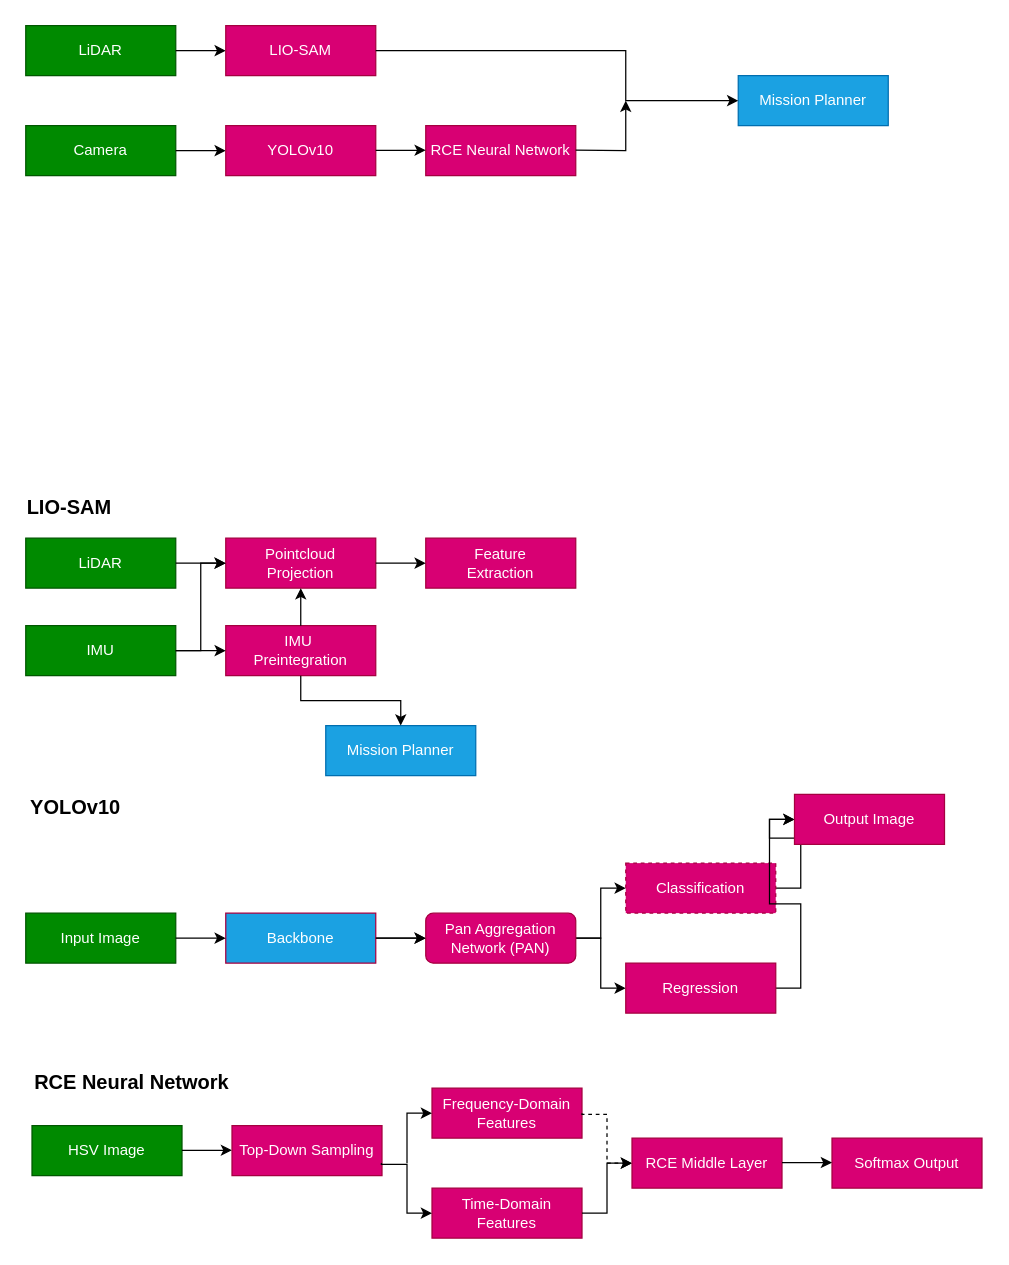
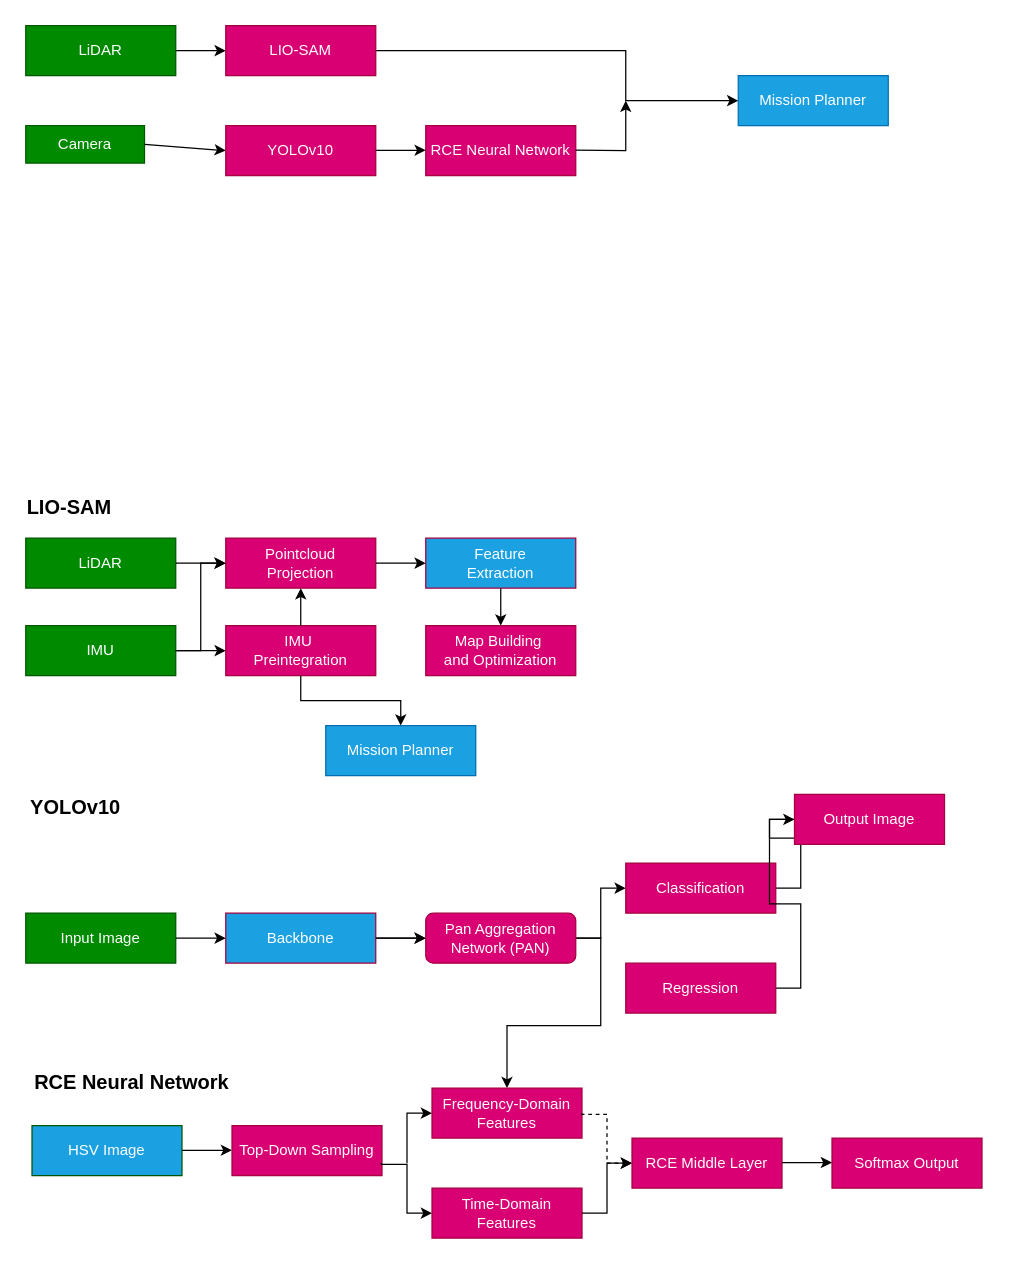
node "Camera": size 150x50 -> 119x38
node "Feature Extraction": fillcolor #d80073 -> #1ba1e2
edge "Feature Extraction" -> "Map Building and Optimization": added
node "Map Building and Optimization": added
edge "Regression" -> "Output Image": arrowhead classic -> none
node "Classification": style dashed -> solid
edge "Pan Aggregation Network (PAN)" -> "Regression": now "Pan Aggregation Network (PAN)" -> "Frequency-Domain Features"
node "HSV Image": fillcolor #008a00 -> #1ba1e2
